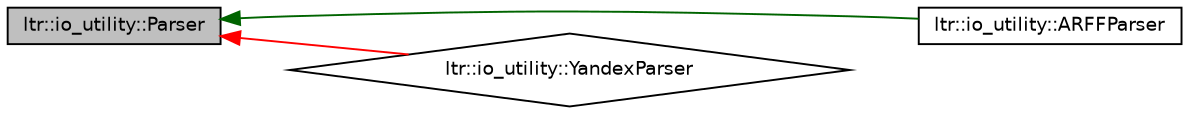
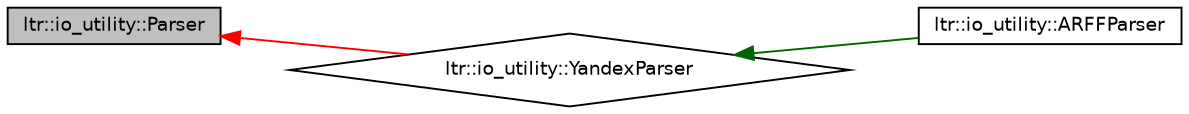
edge "ltr::io_utility::ARFFParser" -> "ltr::io_utility::Parser": now "ltr::io_utility::ARFFParser" -> "ltr::io_utility::YandexParser"
